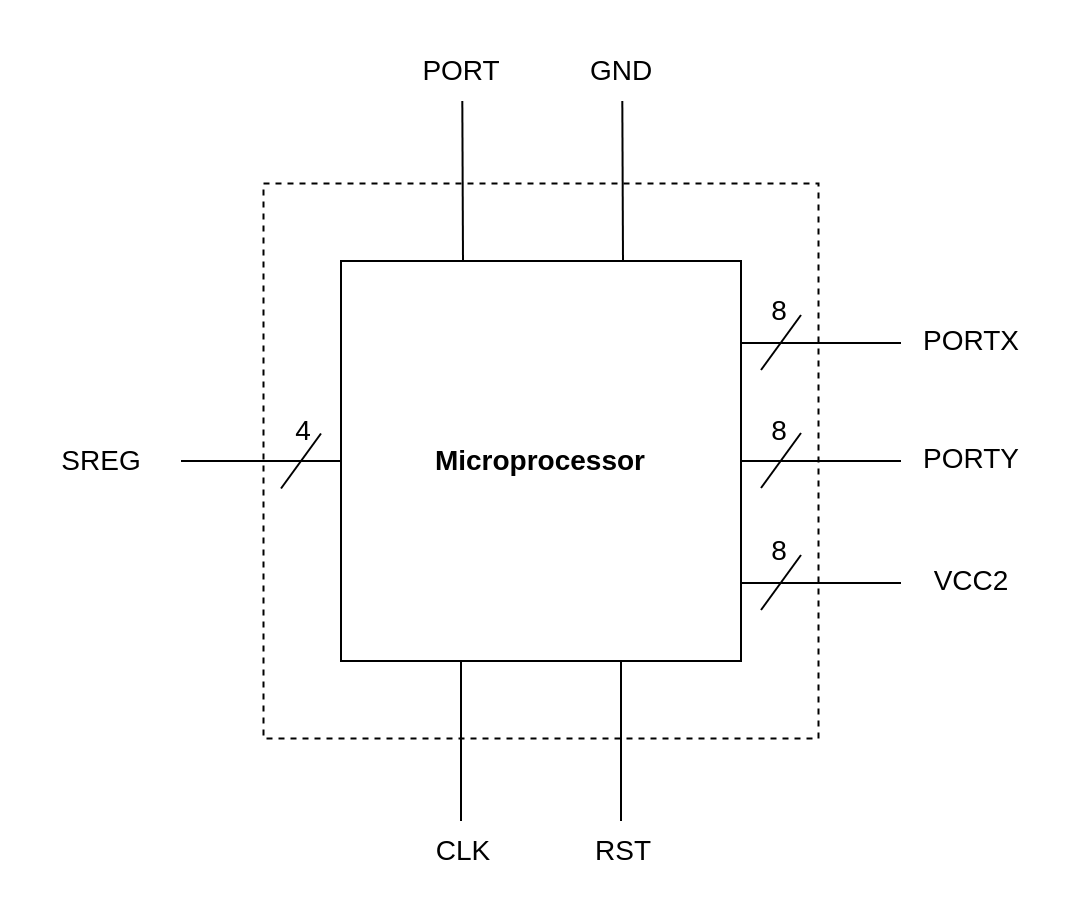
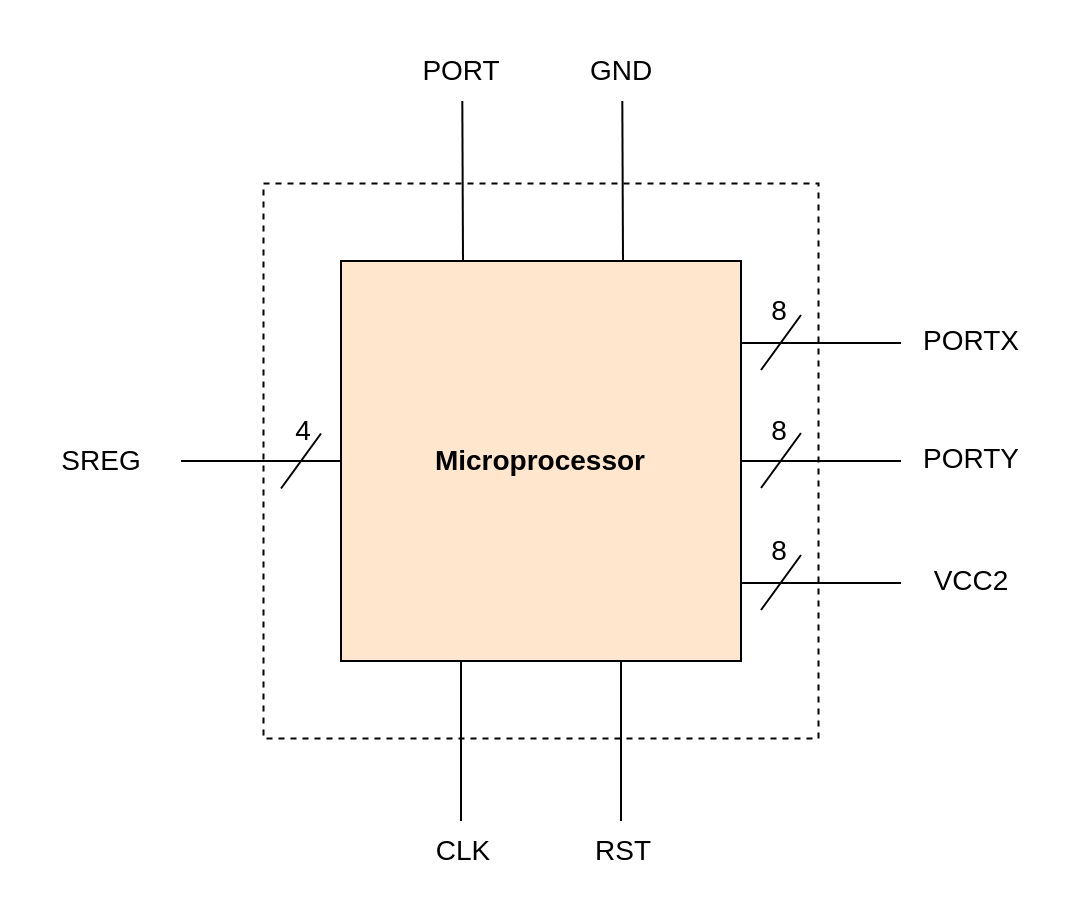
node "Microprocessor": fillcolor #ffffff -> #ffe6cc
